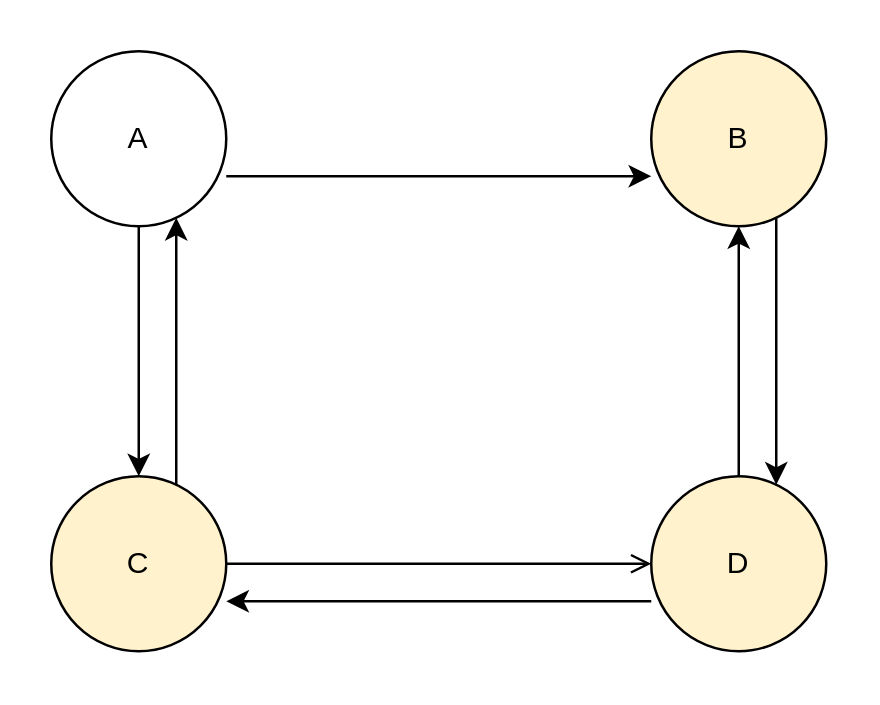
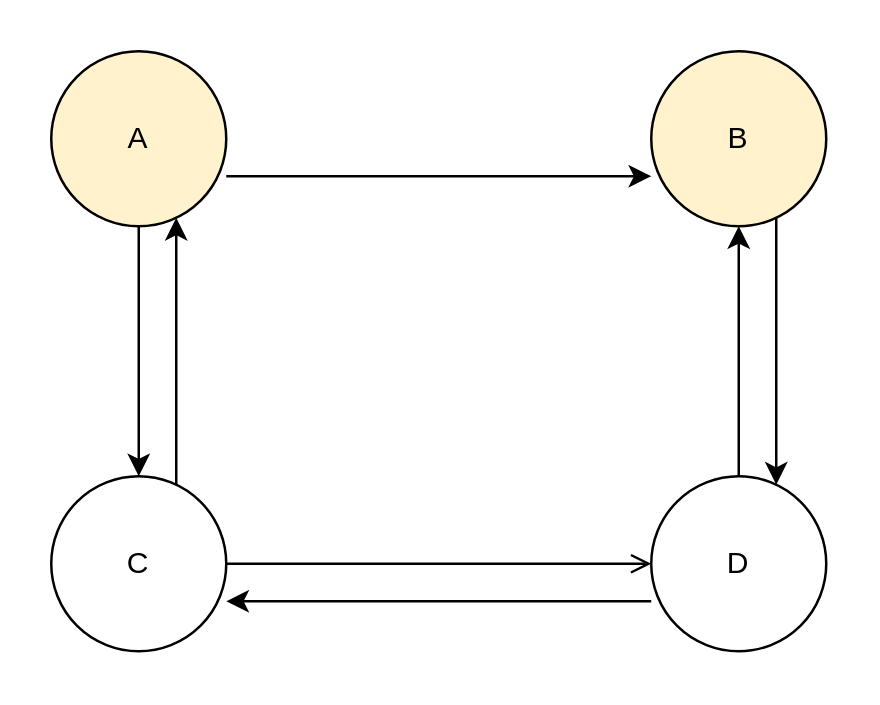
node "A": fillcolor #ffffff -> #fff2cc
node "C": fillcolor #fff2cc -> #ffffff
node "D": fillcolor #fff2cc -> #ffffff
